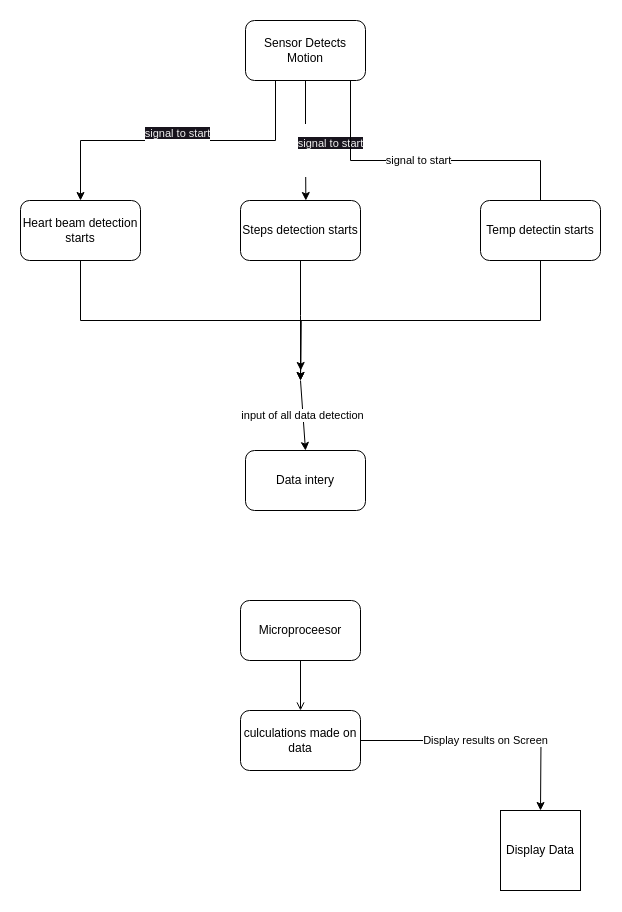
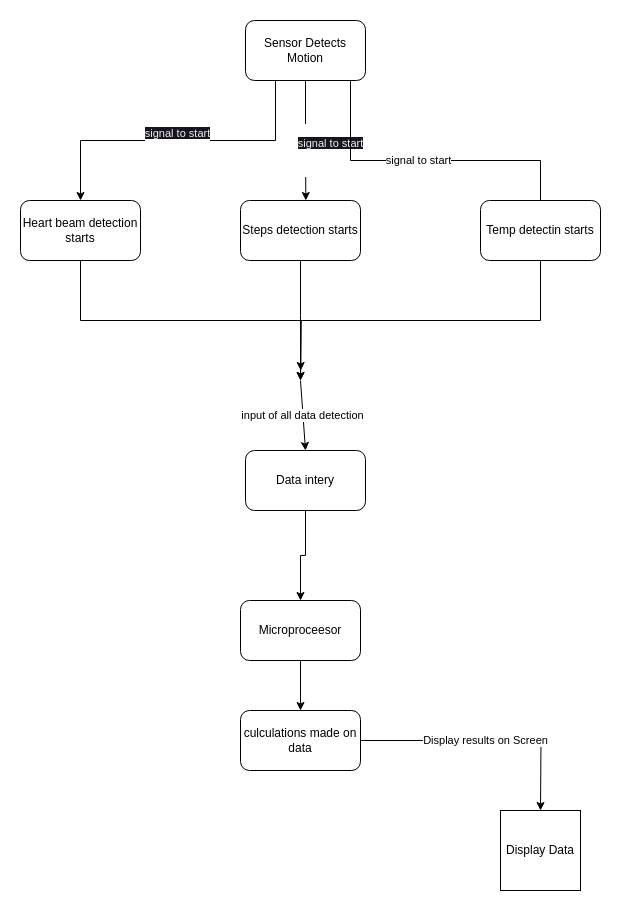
edge "Data intery" -> "Microproceesor": added
edge "Microproceesor" -> "culculations made on data": arrowhead open -> classic
